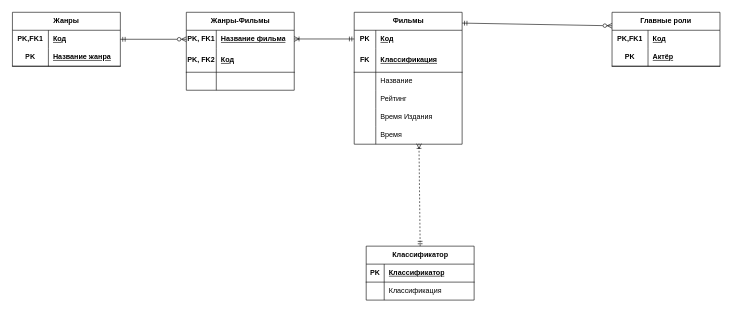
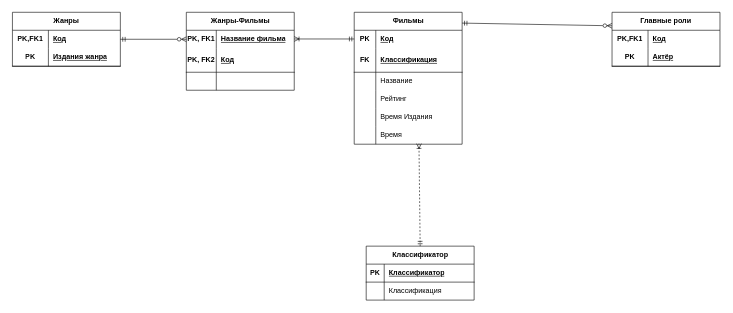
node "Название жанра": label "Название жанра" -> "Издания жанра"
